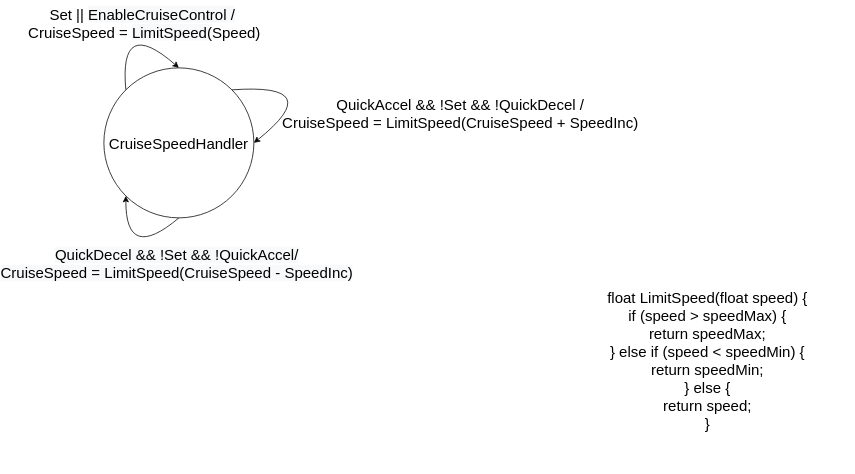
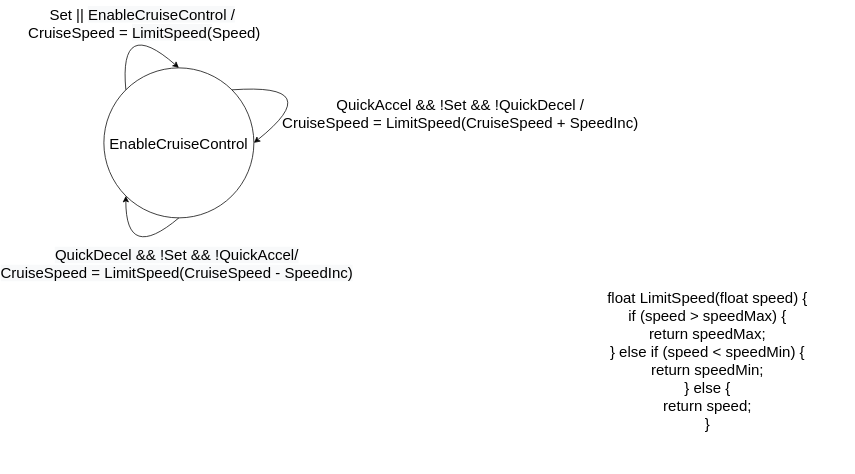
node "CruiseSpeedHandler": label "CruiseSpeedHandler" -> "EnableCruiseControl"
